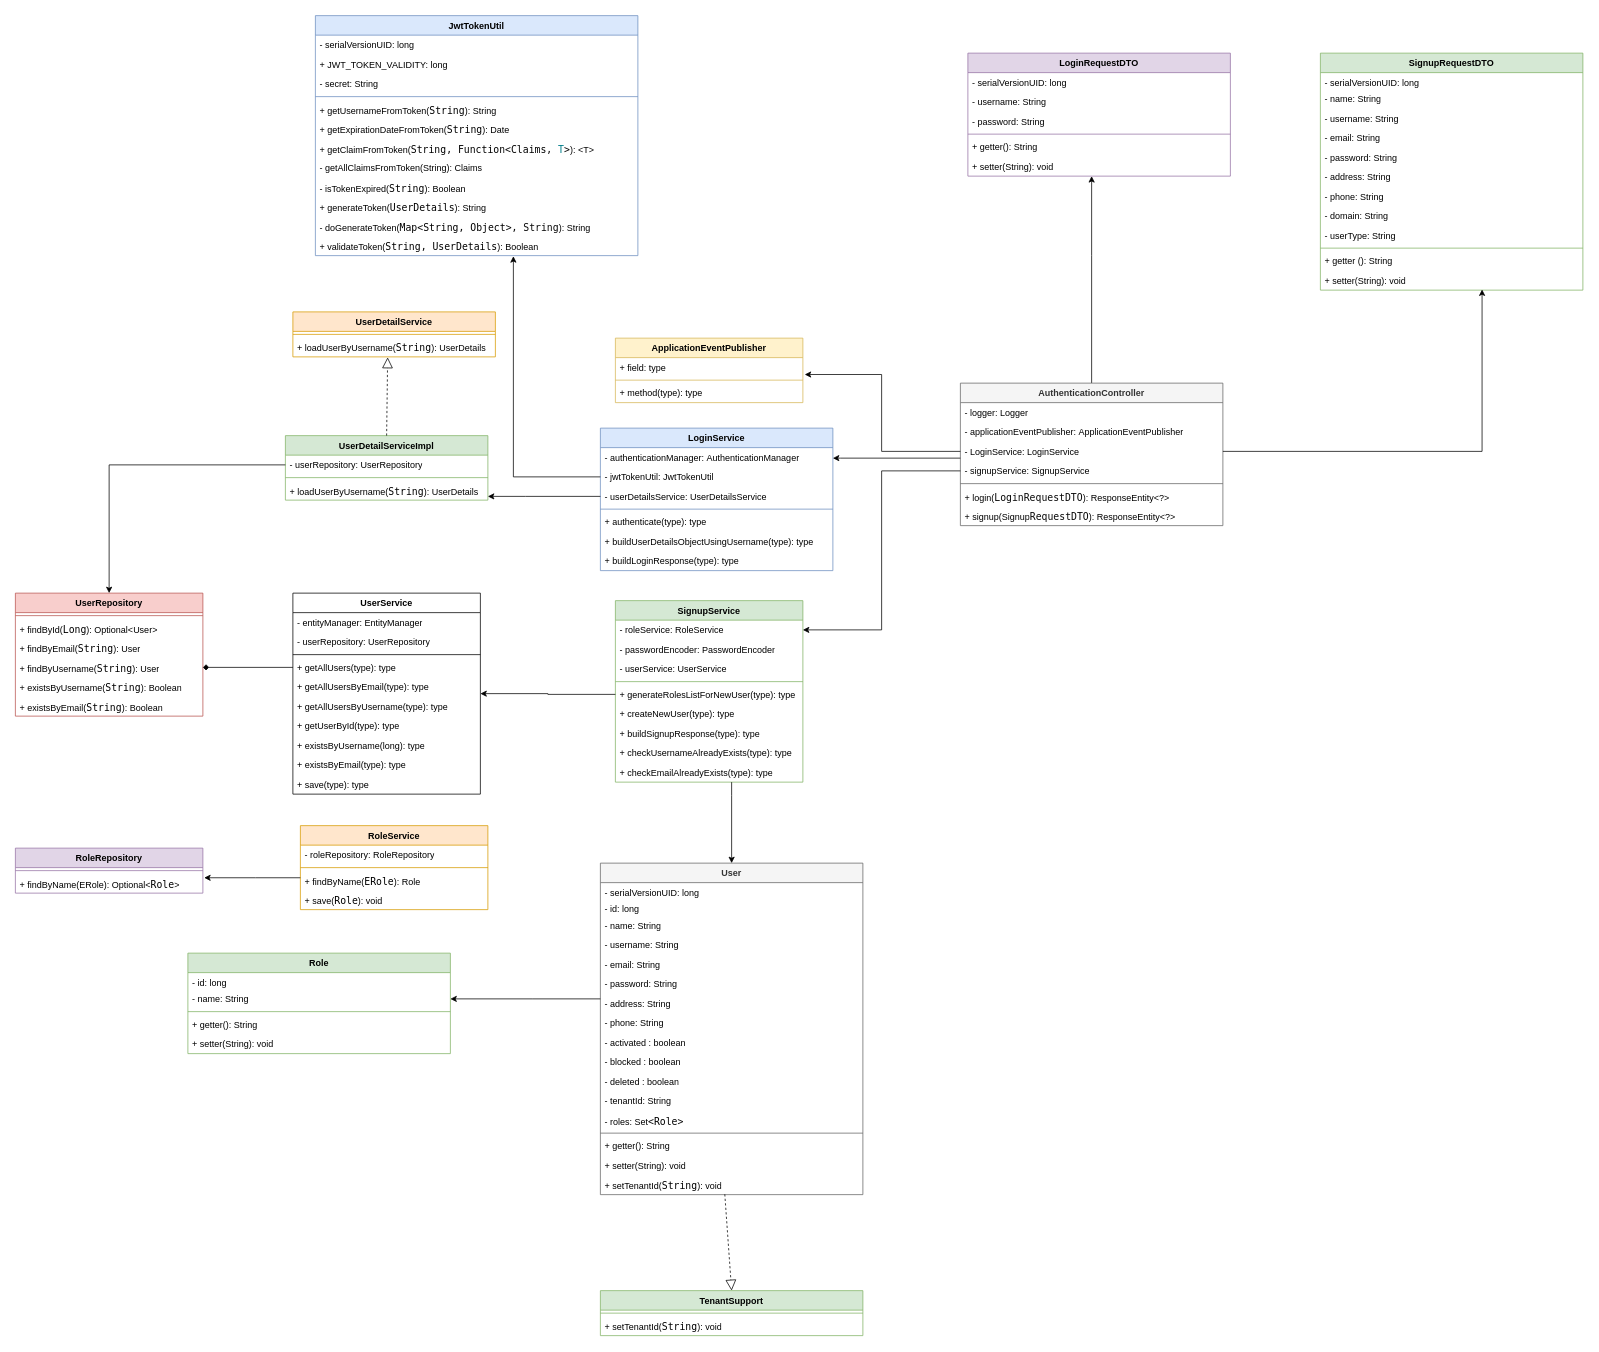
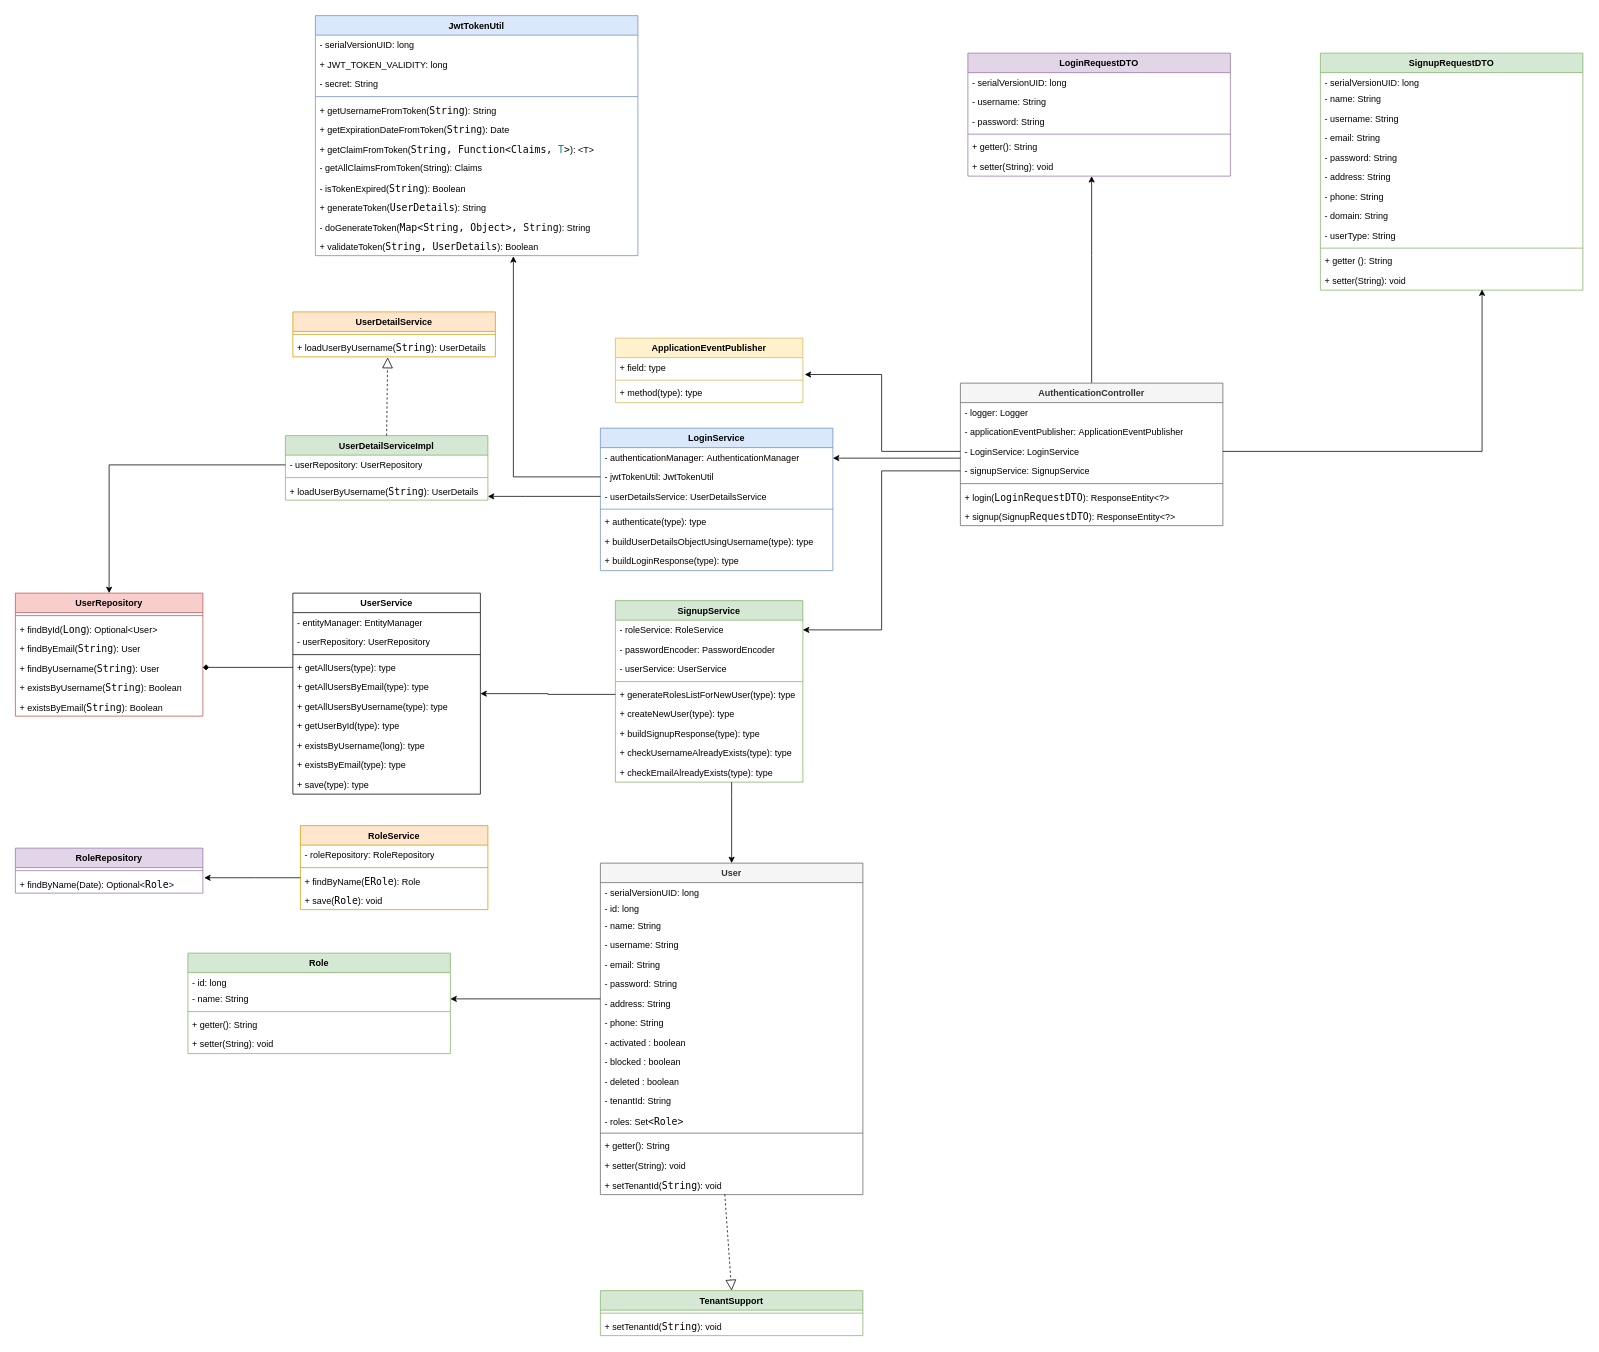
node "+ findByName(ERole): Optional<Role>": label "+ findByName(ERole): Optional<Role>" -> "+ findByName(Date): Optional<Role>"
